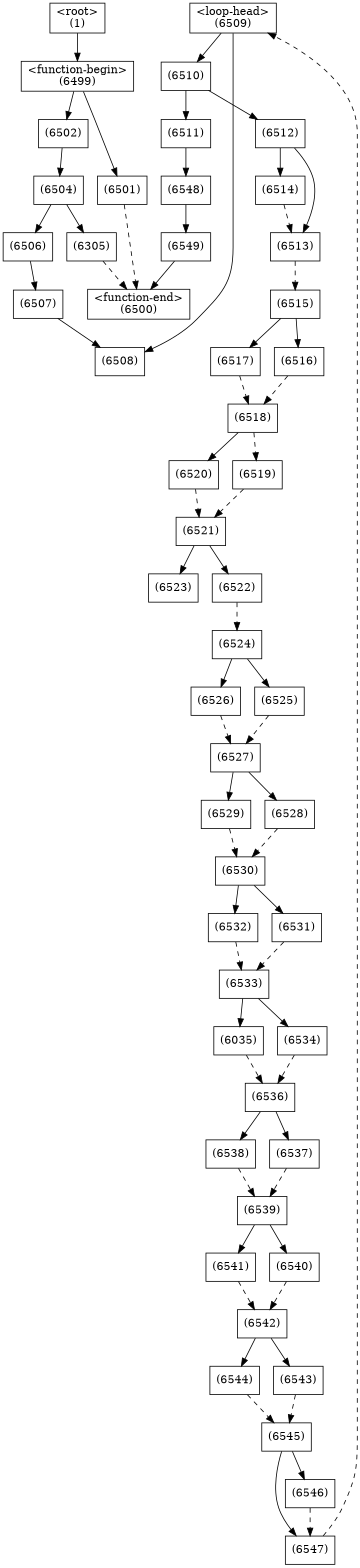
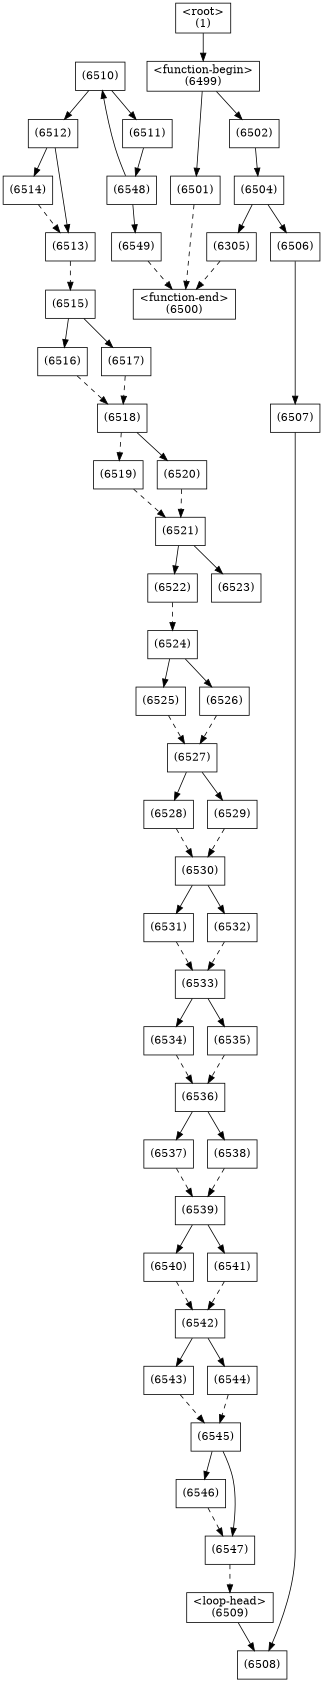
edge "<loop-head> (6509)" -> "(6510)": now "(6548)" -> "(6510)"
edge "(6549)" -> "<function-end> (6500)": style solid -> dashed
node "(6035)": label "(6035)" -> "(6535)"
